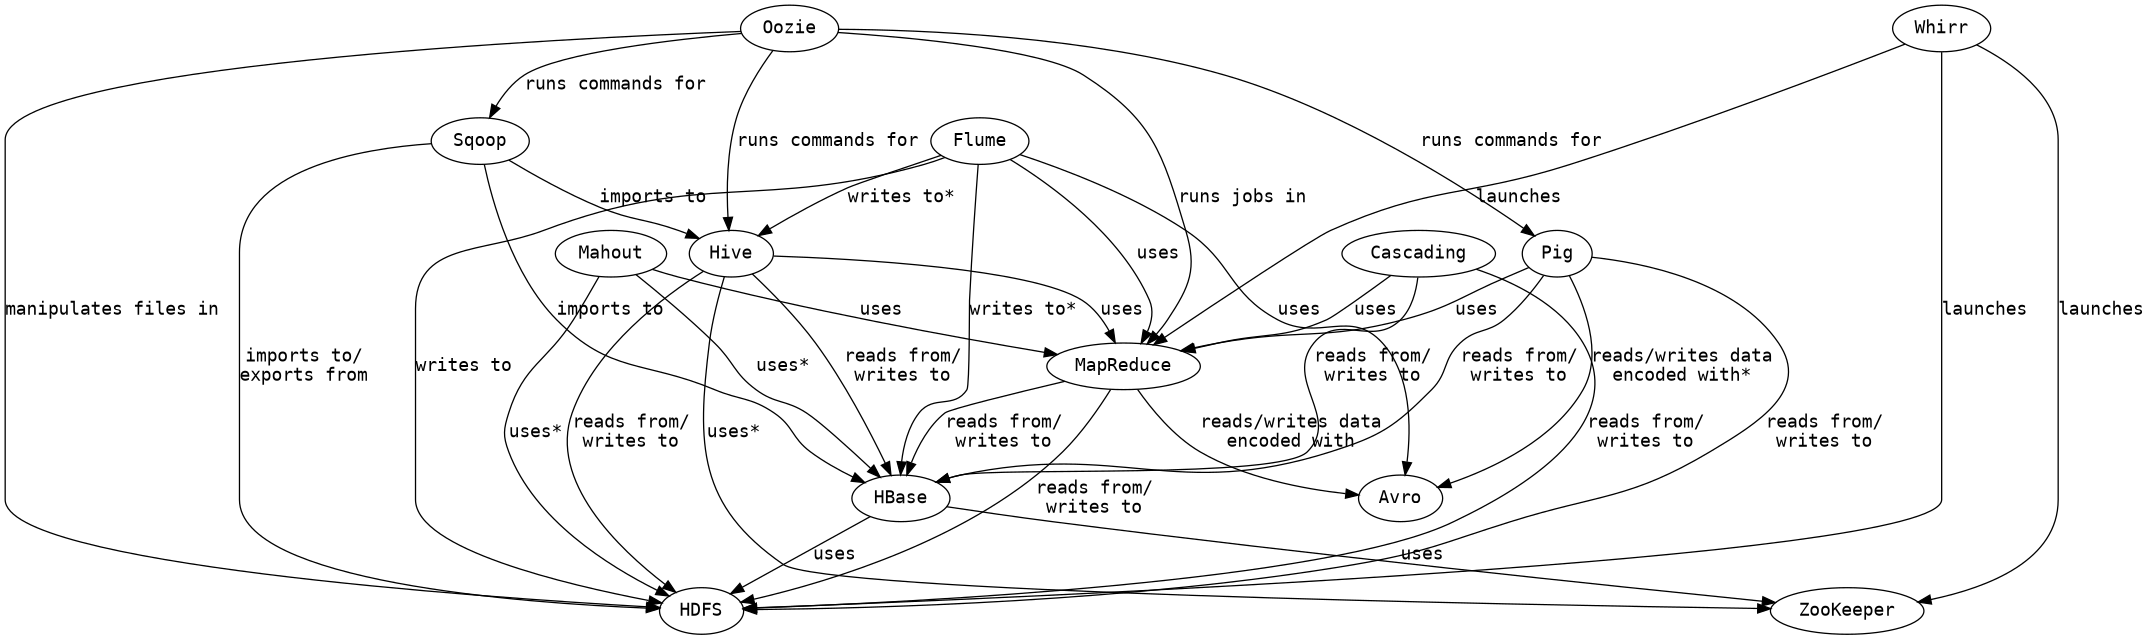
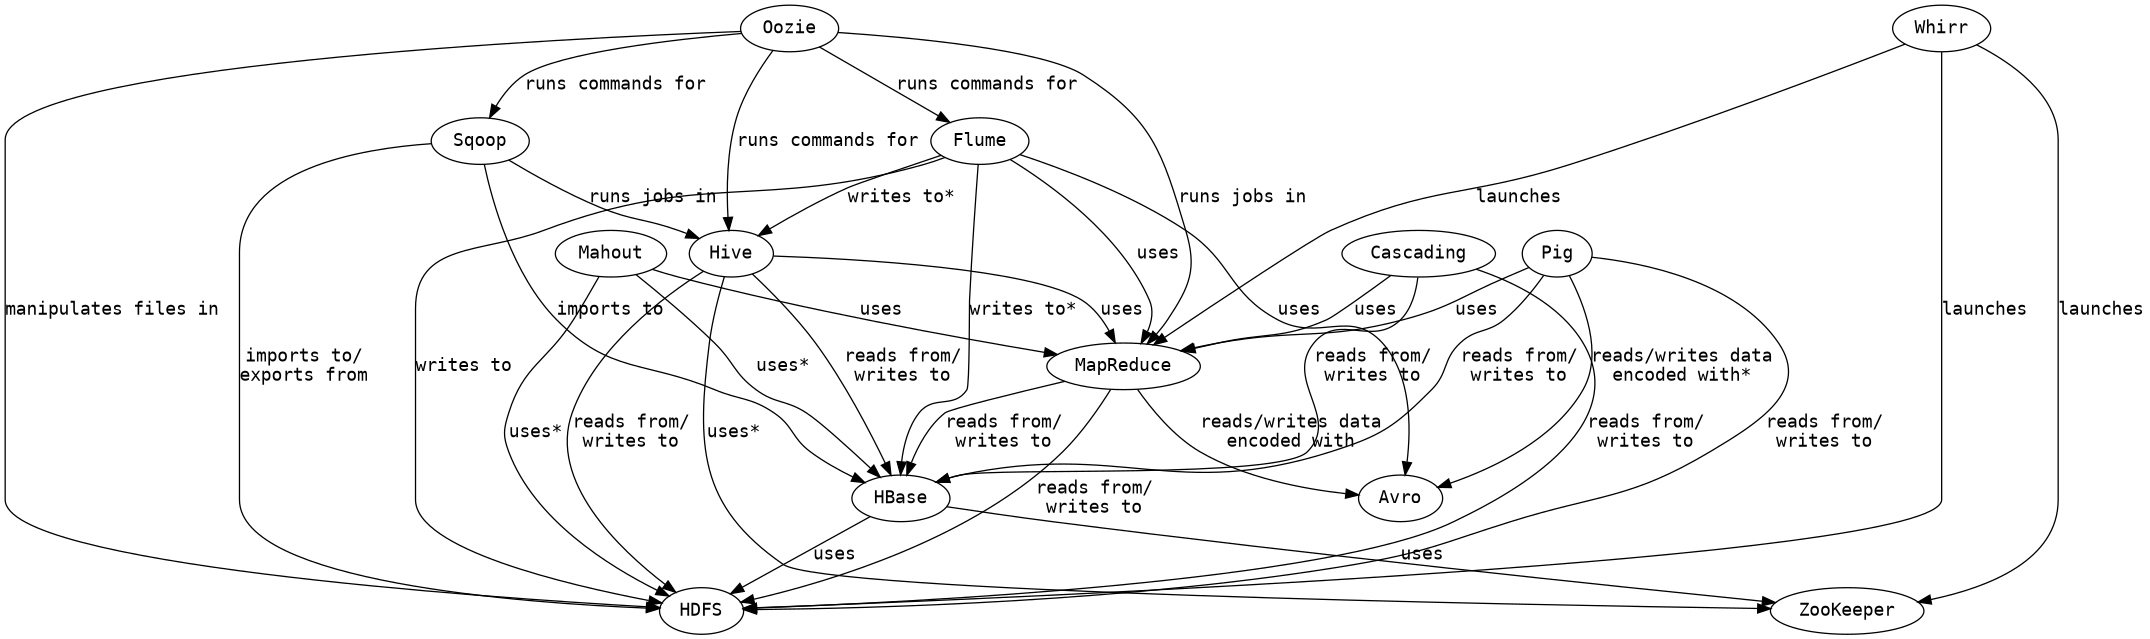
edge "Oozie" -> "Pig": now "Oozie" -> "Flume"
edge "Sqoop" -> "Hive": label "imports to" -> "runs jobs in"
